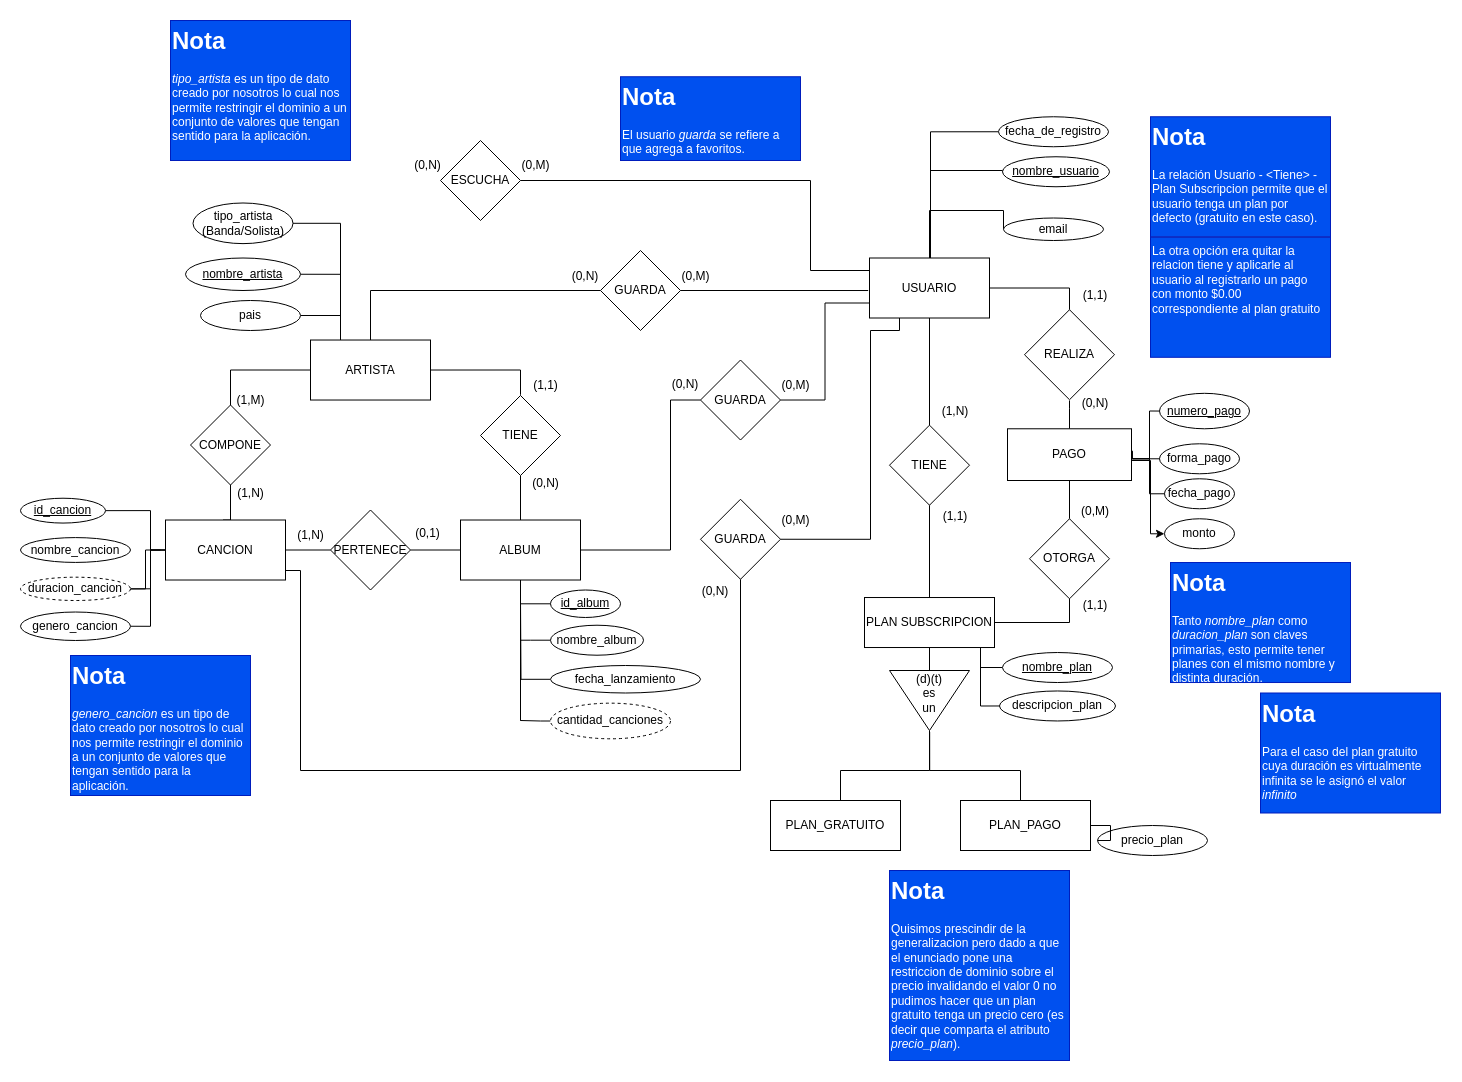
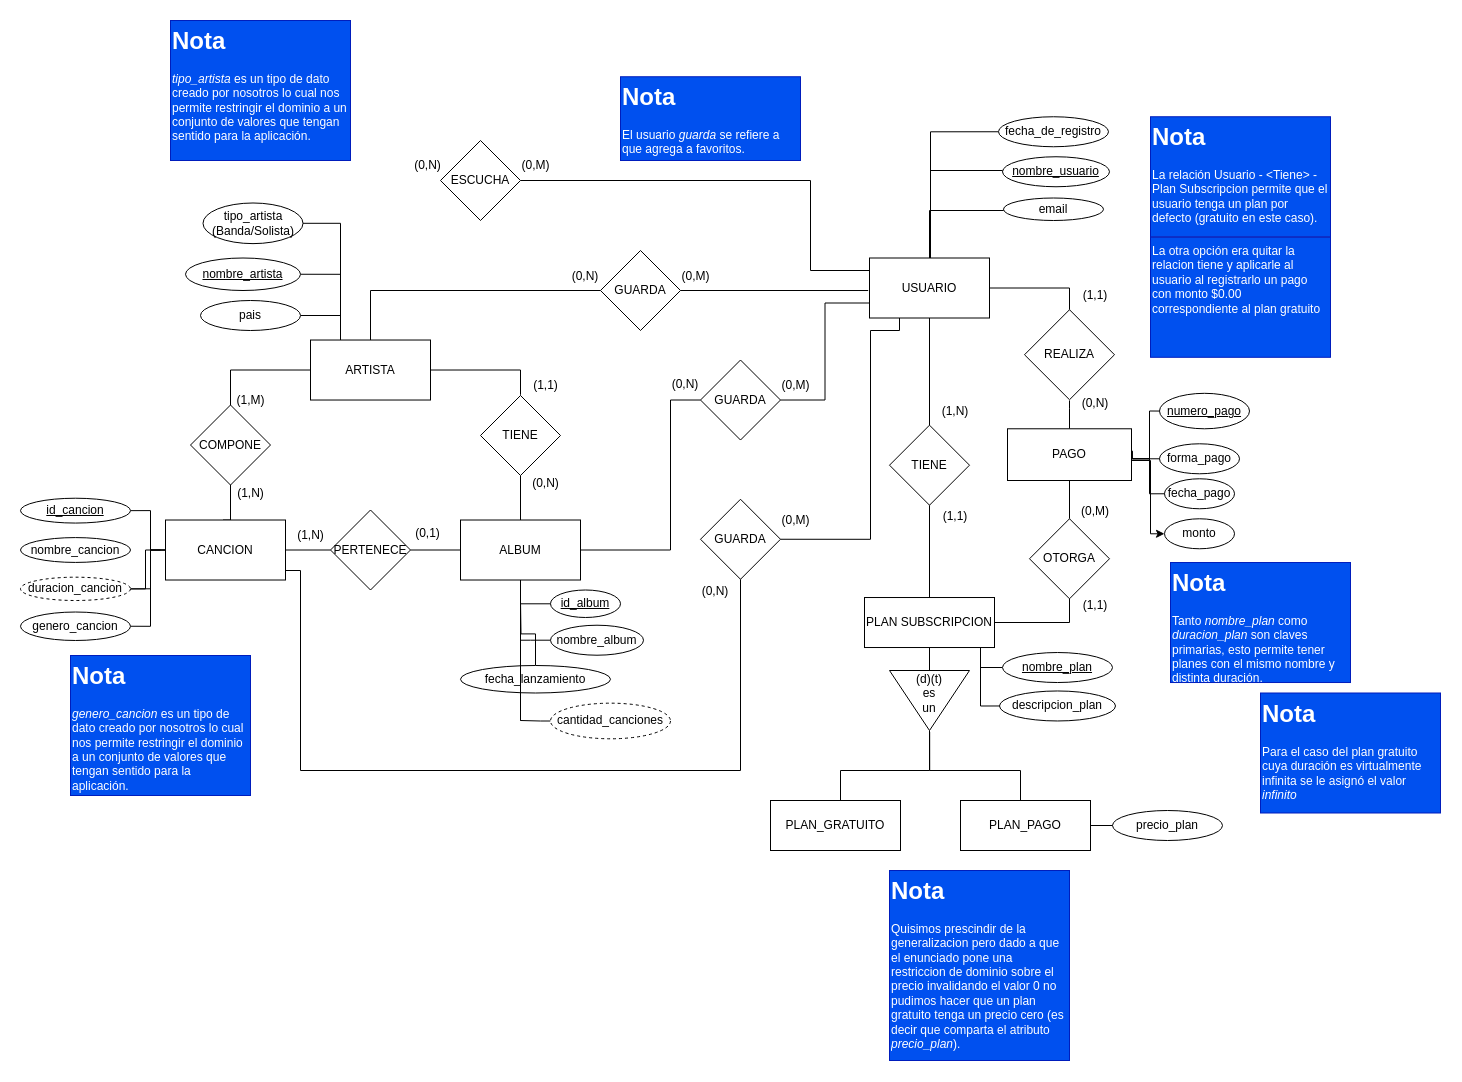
node "tipo_artista (Banda/Solista)": moved (243, 223) -> (253, 223)
node "email": moved (1054, 229) -> (1054, 209)
node "id_cancion": size 85x25 -> 110x25
node "fecha_lanzamiento": moved (626, 679) -> (536, 679)
node "precio_plan": moved (1153, 841) -> (1168, 826)
